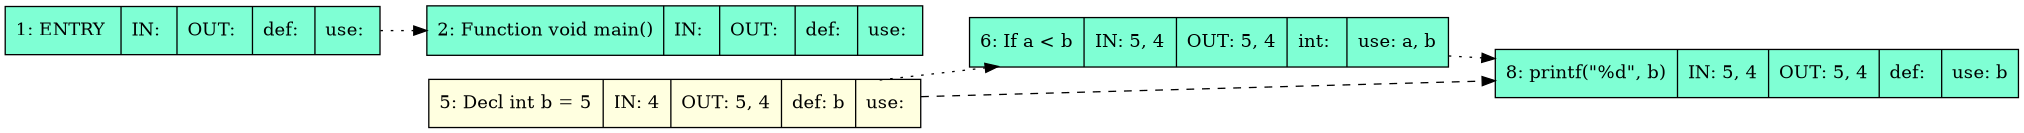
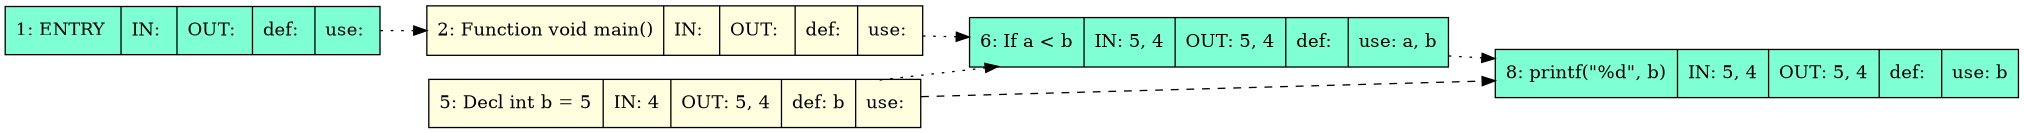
node "2: Function void main()": fillcolor aquamarine -> lightyellow
edge "2: Function void main()" -> "6: If a < b": added
node "6: If a < b": text "int:" -> "def:"
